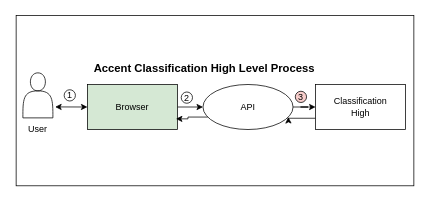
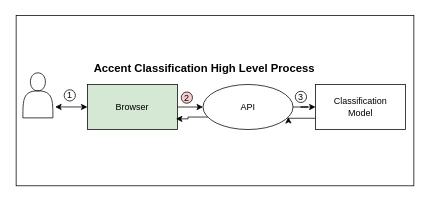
node "3": fillcolor #f8cecc -> #ffffff
node "2": fillcolor #ffffff -> #f8cecc
node "Classification High": label "Classification High" -> "Classification Model"
node "User": removed
